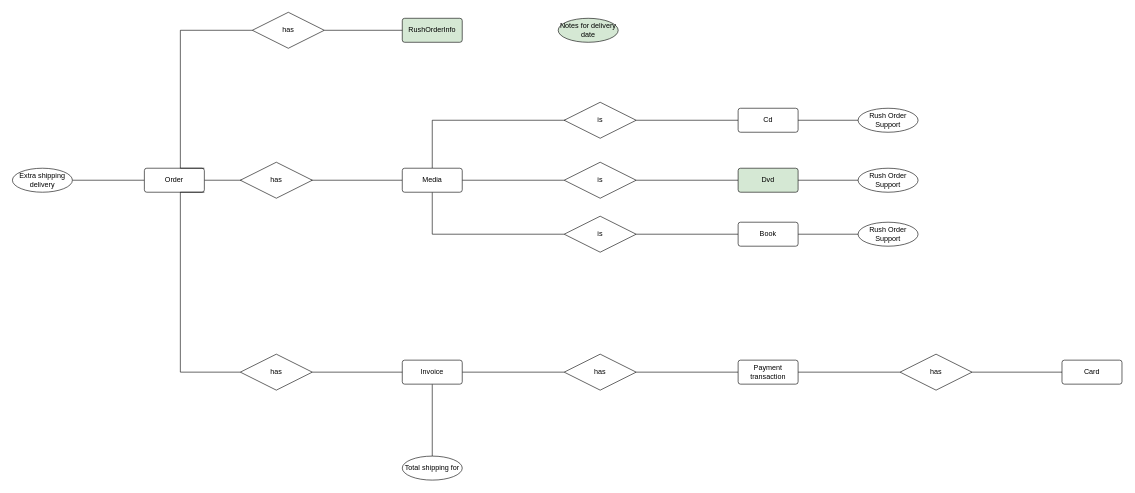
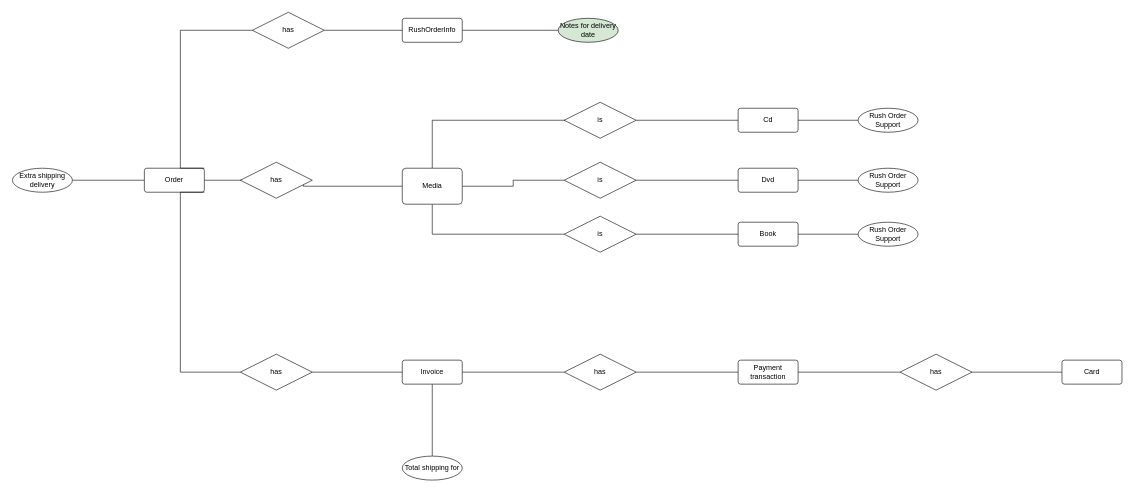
node "RushOrderInfo": fillcolor #d5e8d4 -> #ffffff
edge "RushOrderInfo" -- "Notes for delivery date": added
node "Media": size 60x24 -> 60x36
node "Dvd": fillcolor #d5e8d4 -> #ffffff
